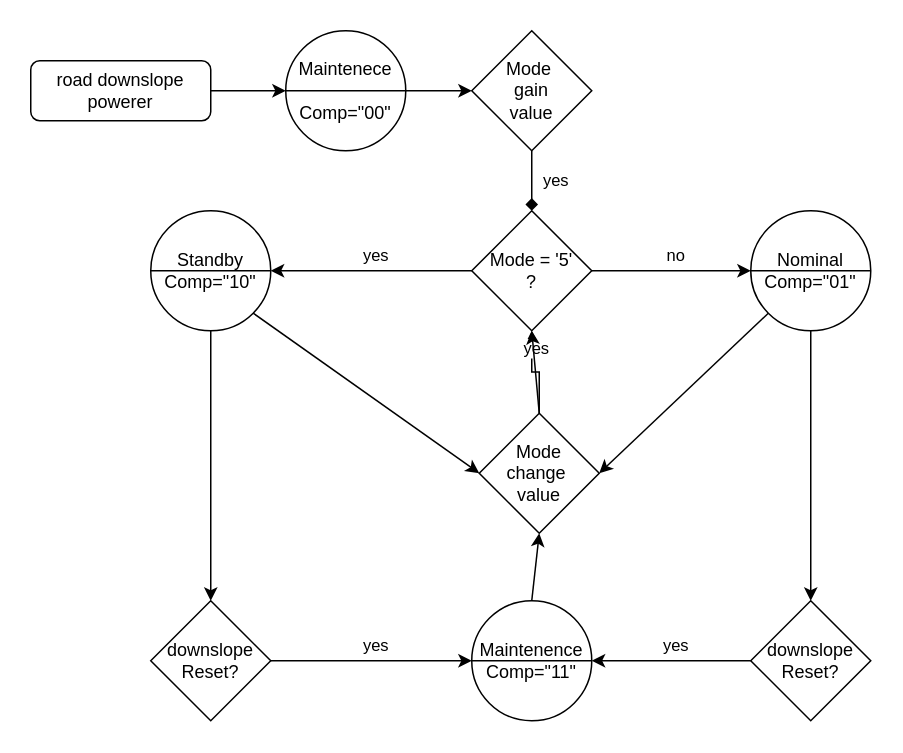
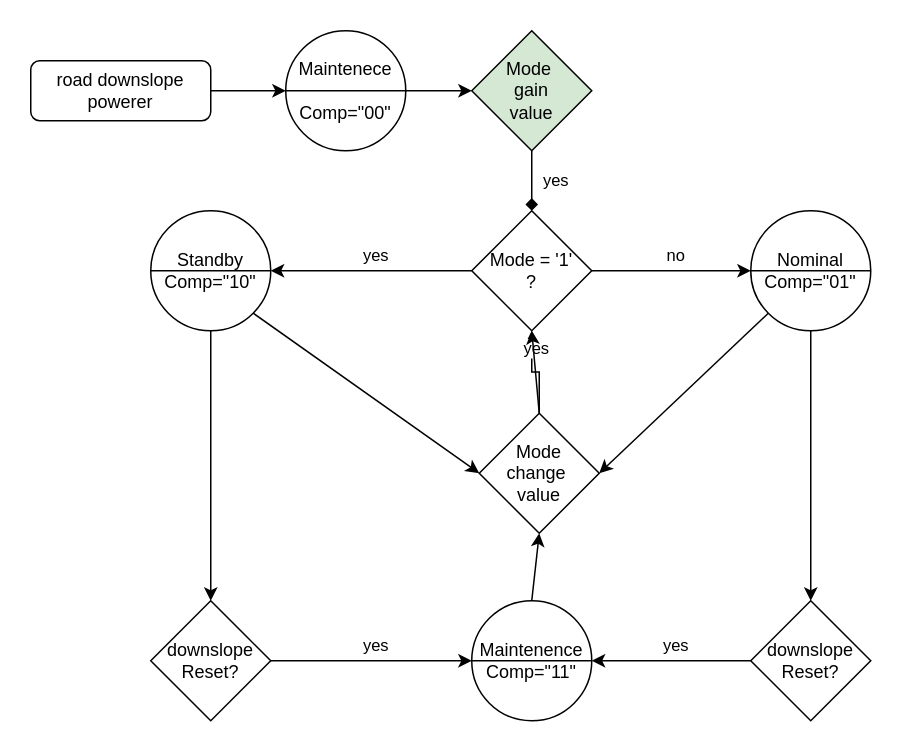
node "Mode gain value": fillcolor #ffffff -> #d5e8d4
node "Mode = '5' ?": label "Mode = '5' ?" -> "Mode = '1' ?"
